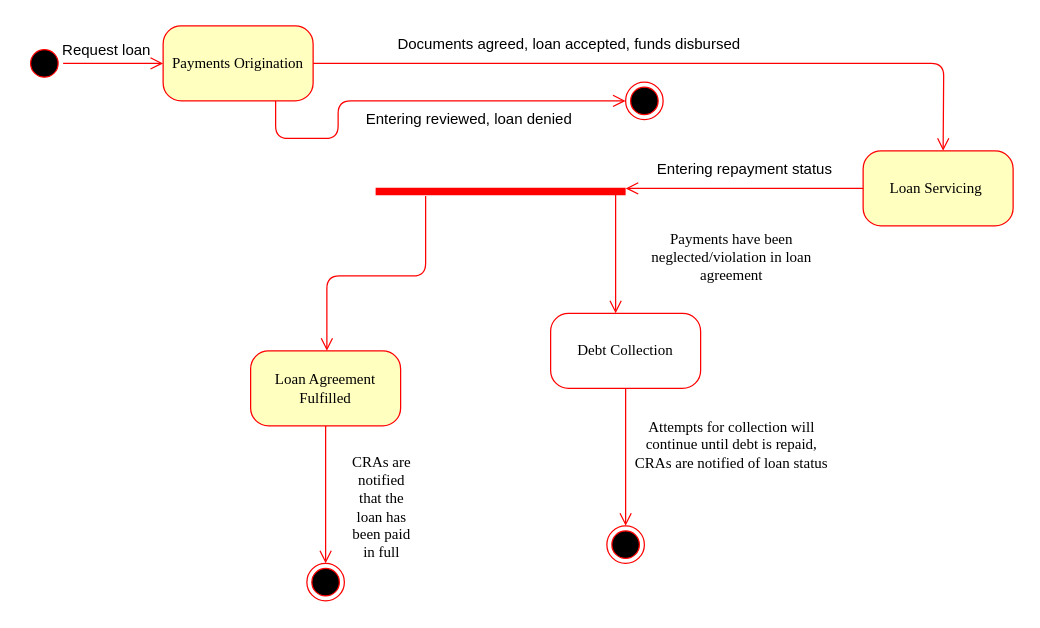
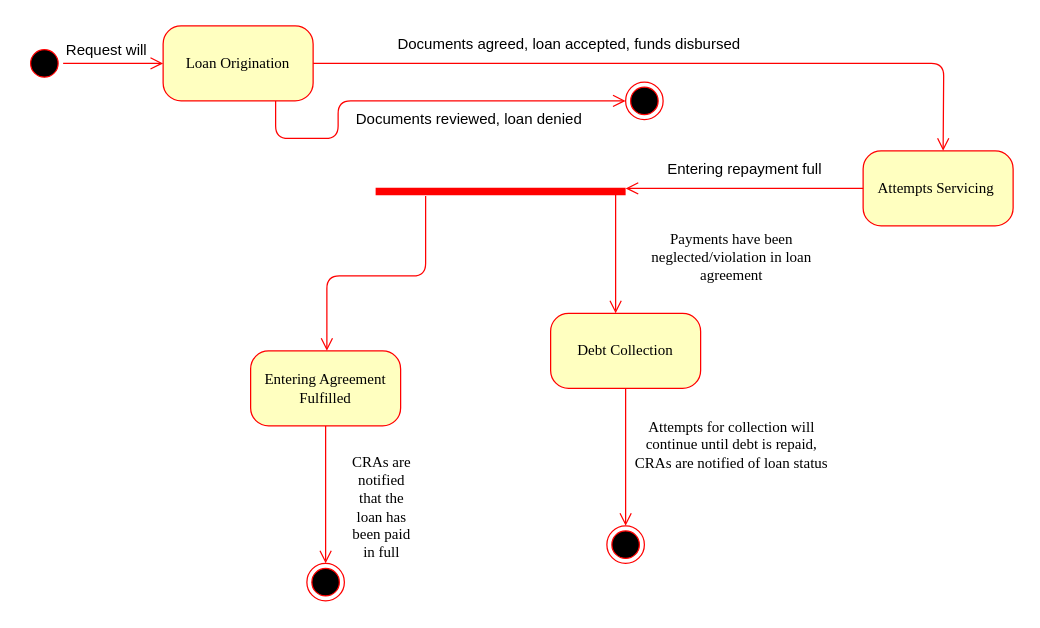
node "Request loan": label "Request loan" -> "Request will"
node "Payments Origination": label "Payments Origination" -> "Loan Origination"
node "Entering reviewed, loan denied": label "Entering reviewed, loan denied" -> "Documents reviewed, loan denied"
node "Entering repayment status": label "Entering repayment status" -> "Entering repayment full"
node "Loan Servicing": label "Loan Servicing" -> "Attempts Servicing"
node "Debt Collection": fillcolor #ffffff -> #ffffc0
node "Loan Agreement Fulfilled": label "Loan Agreement Fulfilled" -> "Entering Agreement Fulfilled"
